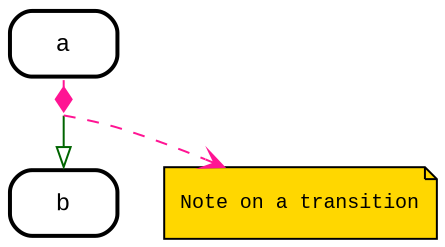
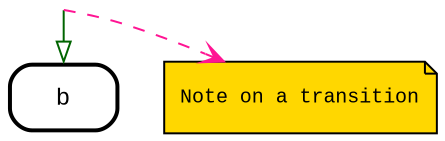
node "a": removed
